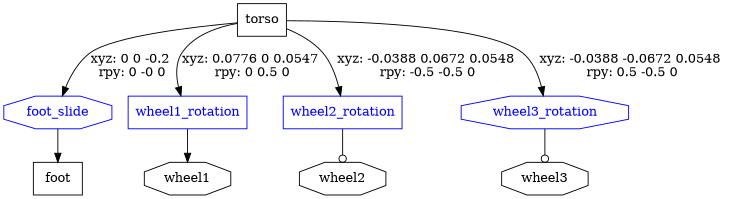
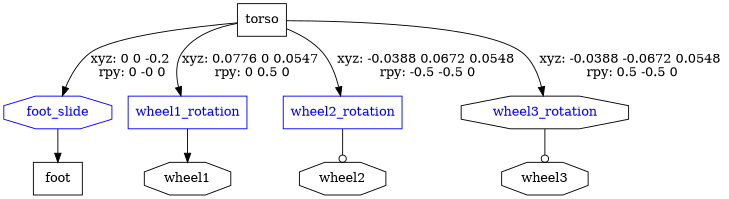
node "wheel3_rotation": color blue -> black
